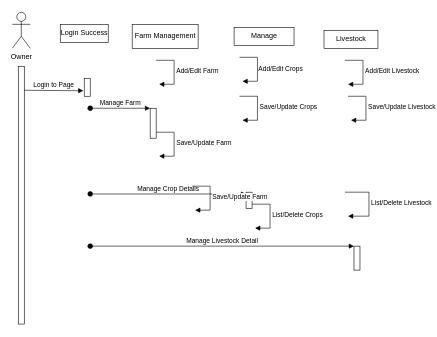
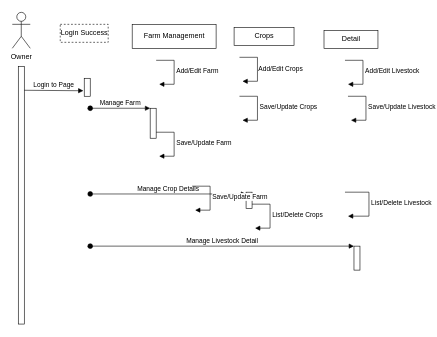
node "Login Success": style solid -> dashed
node "Farm Management": size 66x24 -> 84x24
node "Manage": label "Manage" -> "Crops"
node "Livestock": label "Livestock" -> "Detail"
